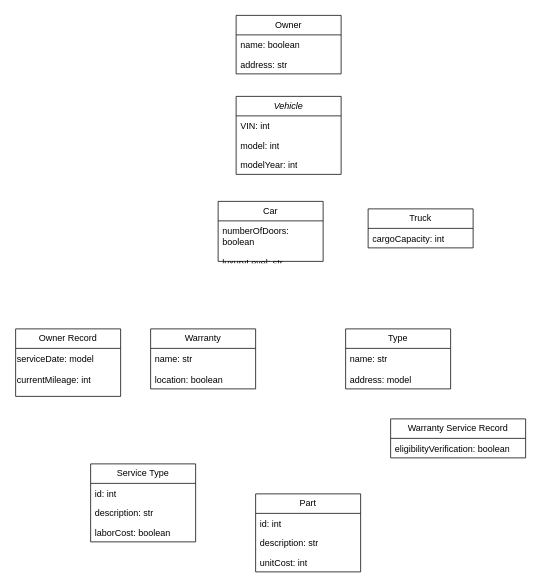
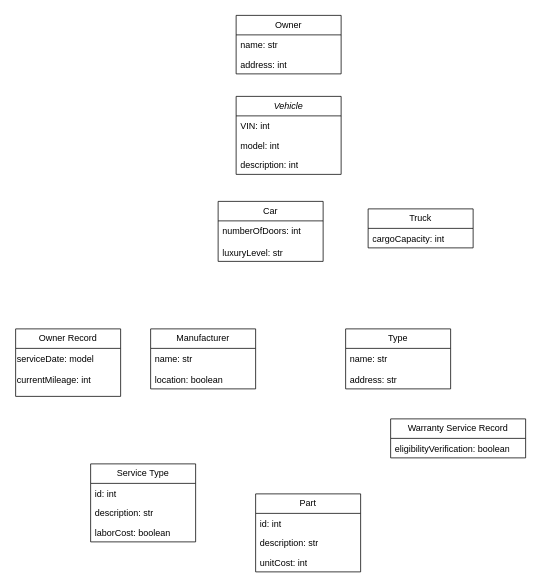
node "name: boolean": label "name: boolean" -> "name: str"
node "address: str": label "address: str" -> "address: int"
node "modelYear: int": label "modelYear: int" -> "description: int"
node "numberOfDoors: boolean luxuryLevel: str": label "numberOfDoors: boolean luxuryLevel: str" -> "numberOfDoors: int luxuryLevel: str"
node "Warranty": label "Warranty" -> "Manufacturer"
node "name: str address: model": label "name: str address: model" -> "name: str address: str"
